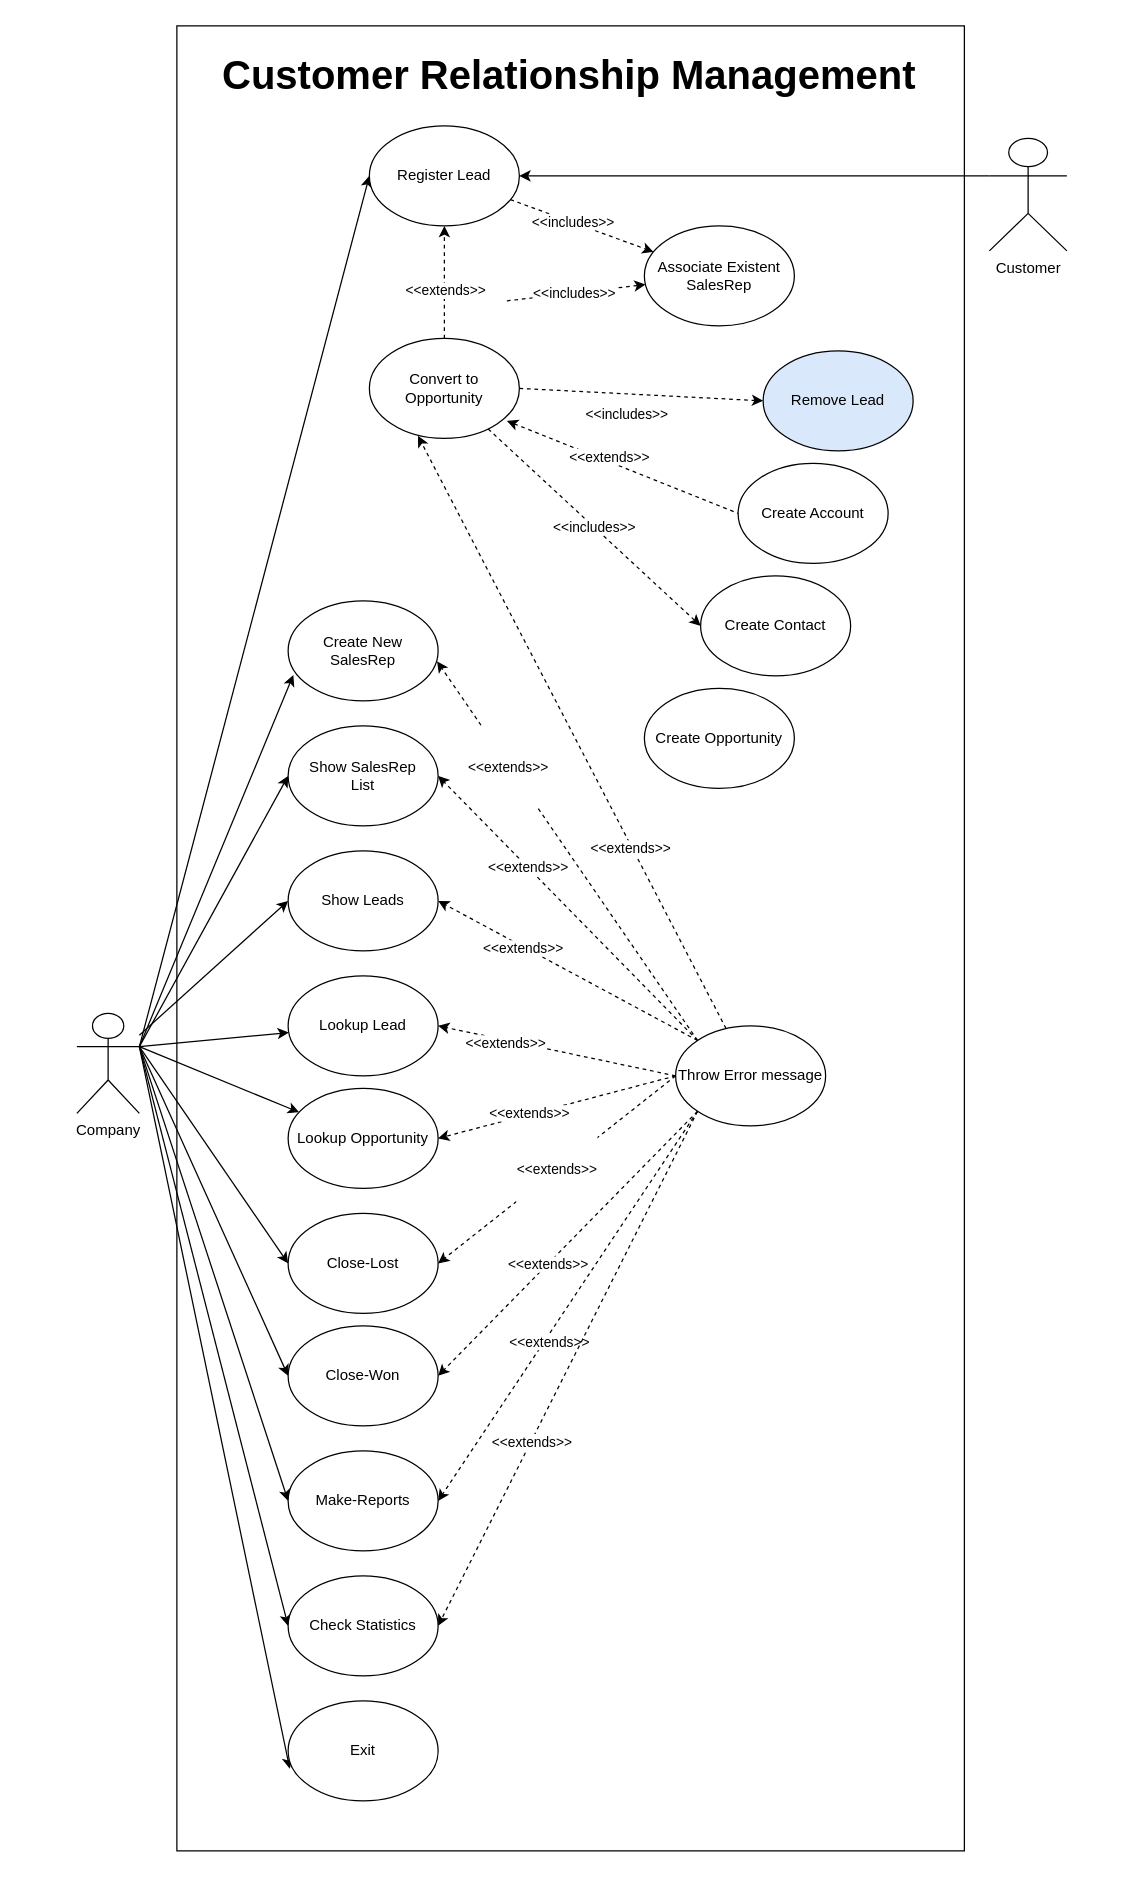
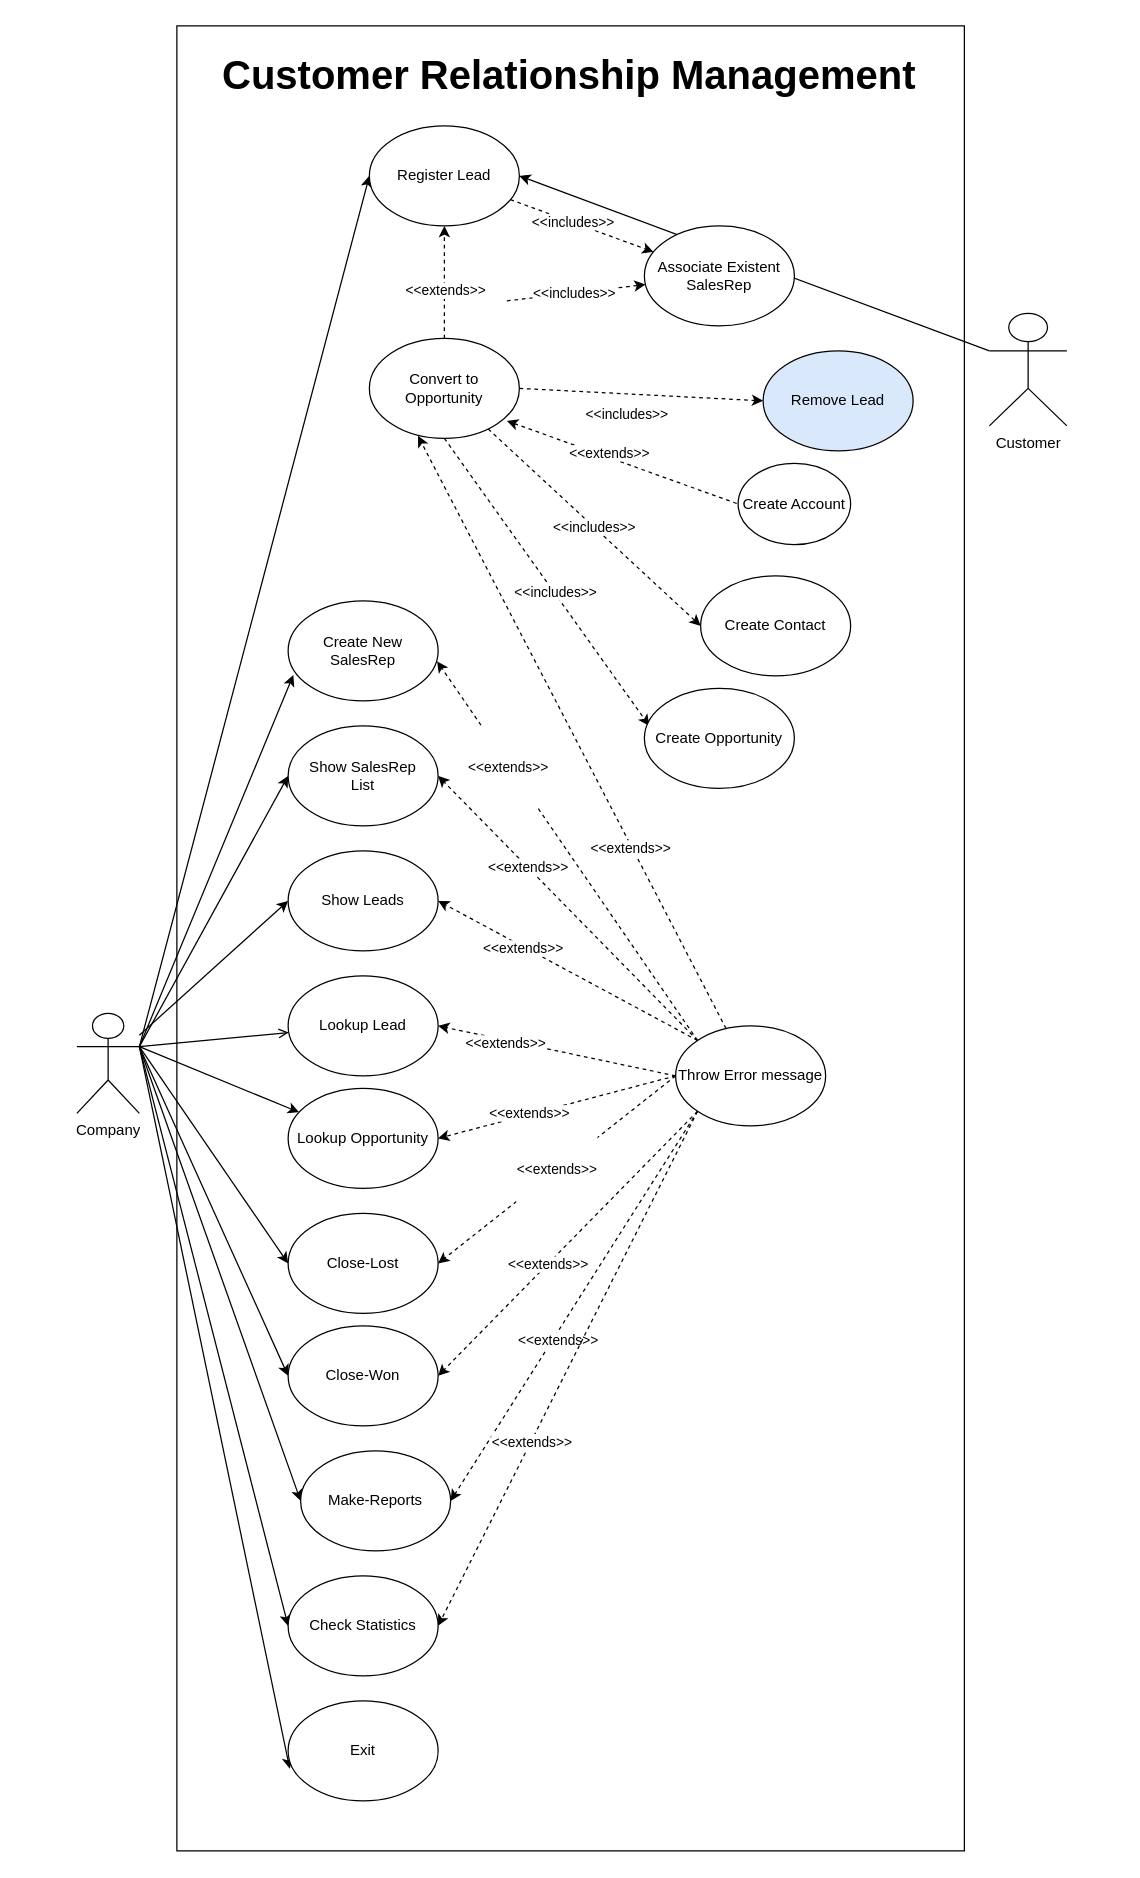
node "Customer": moved (1028, 194) -> (1028, 369)
node "Create Account": size 150x100 -> 113x81
edge "Convert to Opportunity" -> "Create Opportunity": added, label "<<includes>>"
edge "Company" -> "Lookup Lead": arrowhead classic -> open
node "Make-Reports": moved (363, 1501) -> (376, 1501)
